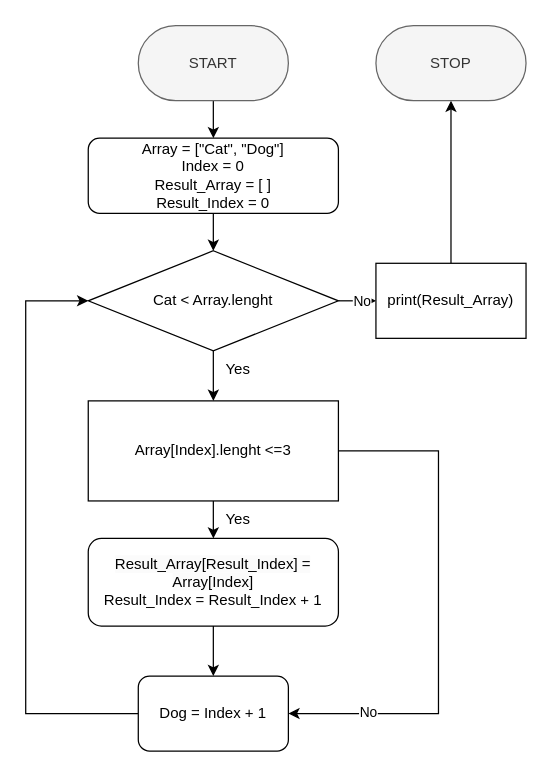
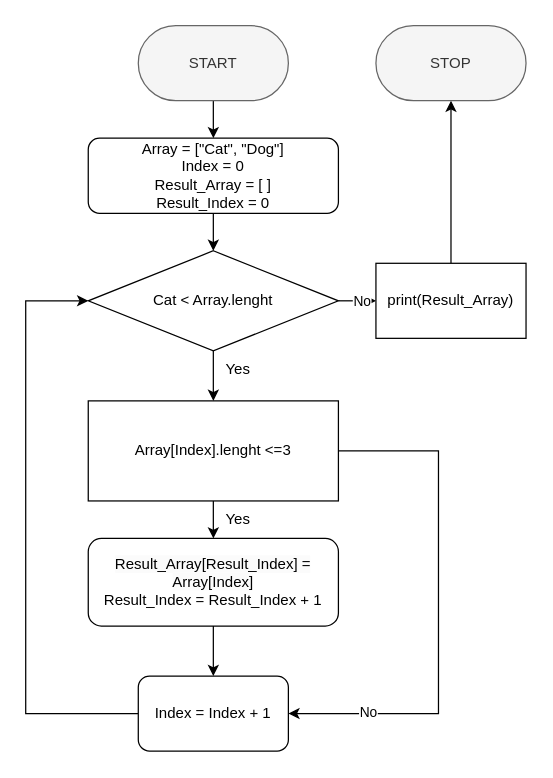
node "Dog = Index + 1": label "Dog = Index + 1" -> "Index = Index + 1"
